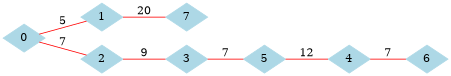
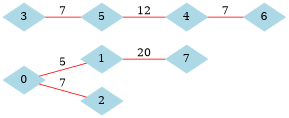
edge "2" -- "3": removed, label "9"
